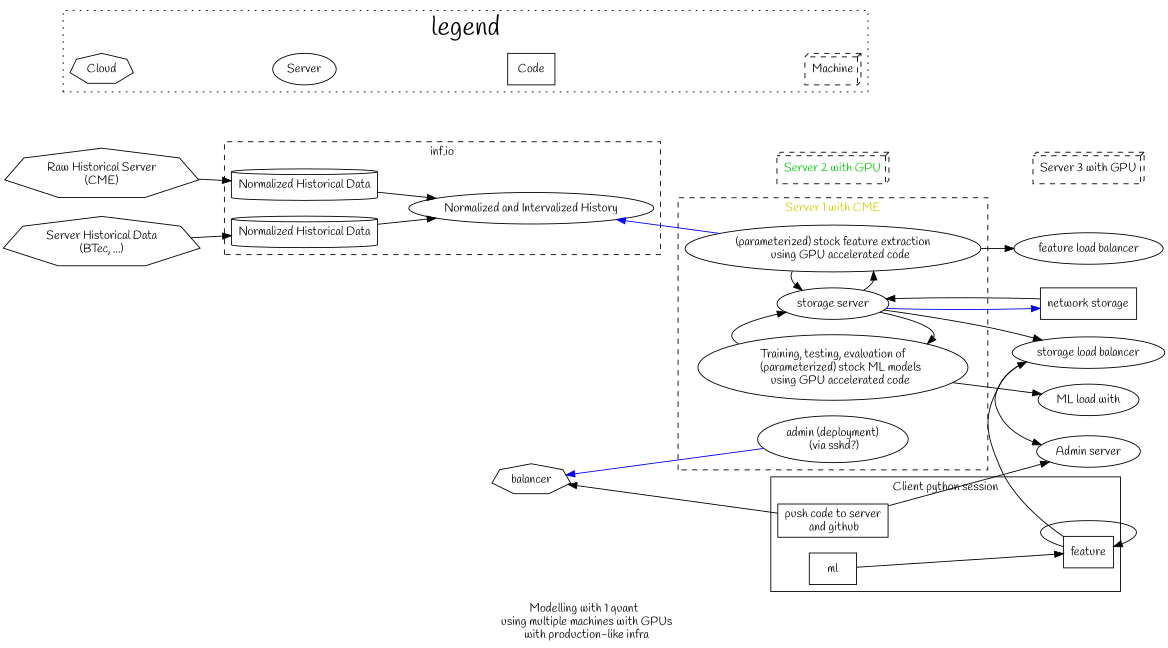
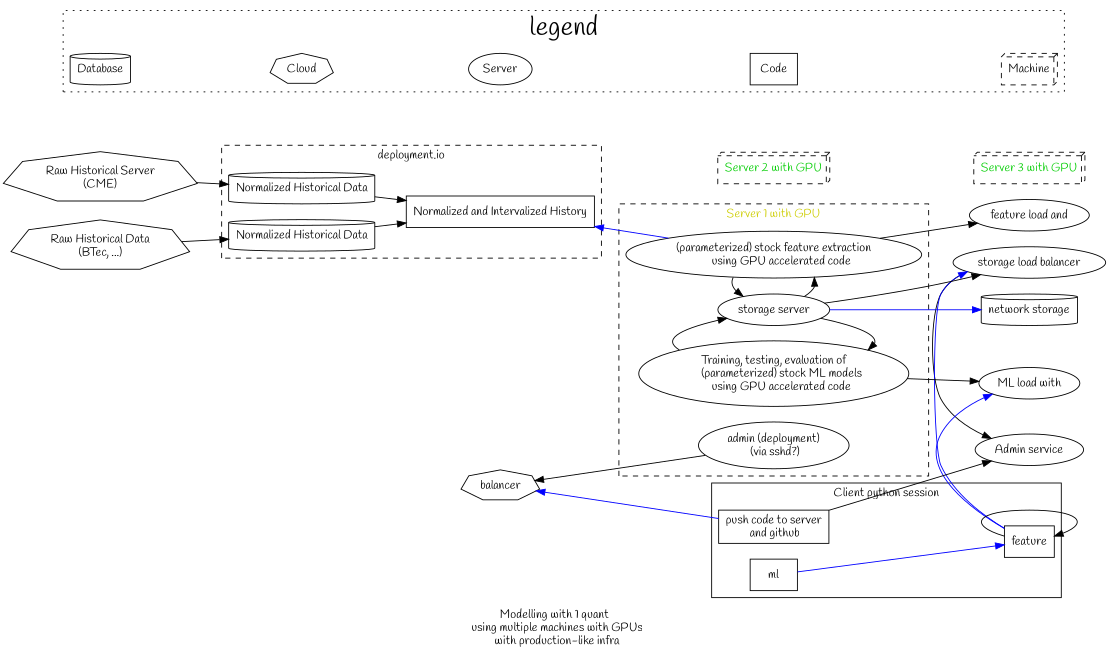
node "Database": added
cluster "inf.io": label "inf.io" -> "deployment.io"
node "Server 3 with GPU": fontcolor black -> green3
node "Normalized and Intervalized History": shape ellipse -> box
cluster "Server 1 with CME": label "Server 1 with CME" -> "Server 1 with GPU"
node "Server Historical Data (BTec, ...)": label "Server Historical Data (BTec, ...)" -> "Raw Historical Data (BTec, ...)"
node "feature load balancer": label "feature load balancer" -> "feature load and"
edge "network storage" -> "storage server": removed
node "network storage": shape box -> cylinder
edge "feature" -> "ML load with": added
node "Admin server": label "Admin server" -> "Admin service"
edge "feature" -> "storage load balancer": color black -> blue
edge "admin (deployment) (via sshd?)" -> "balancer": color blue -> black
edge "push code to server and github" -> "balancer": color black -> blue
edge "ml" -> "feature": color black -> blue
